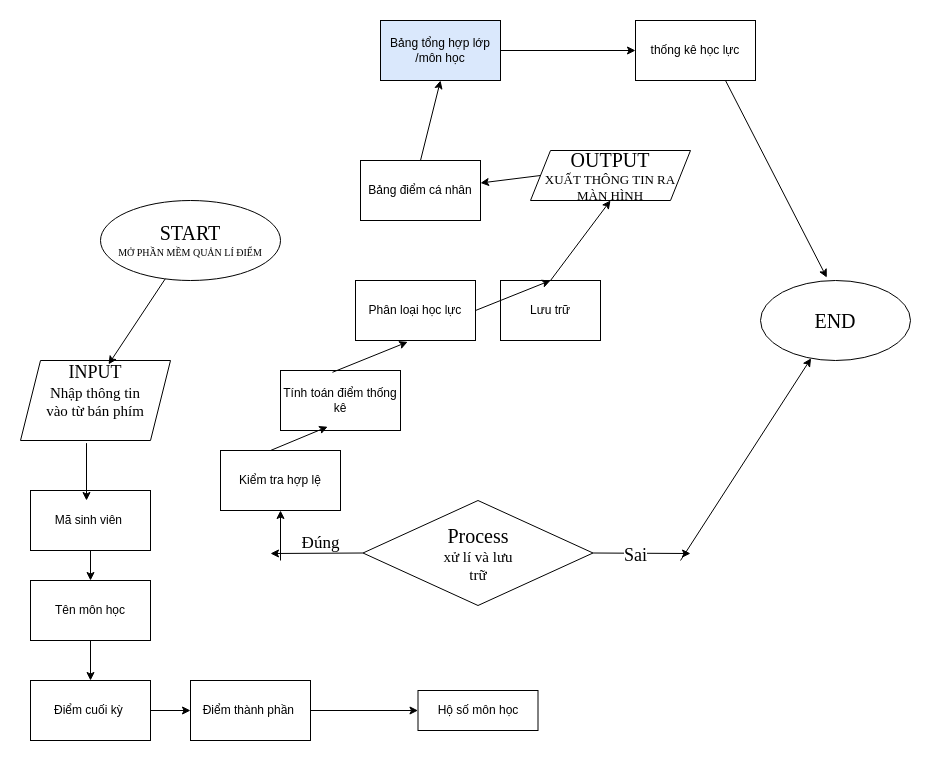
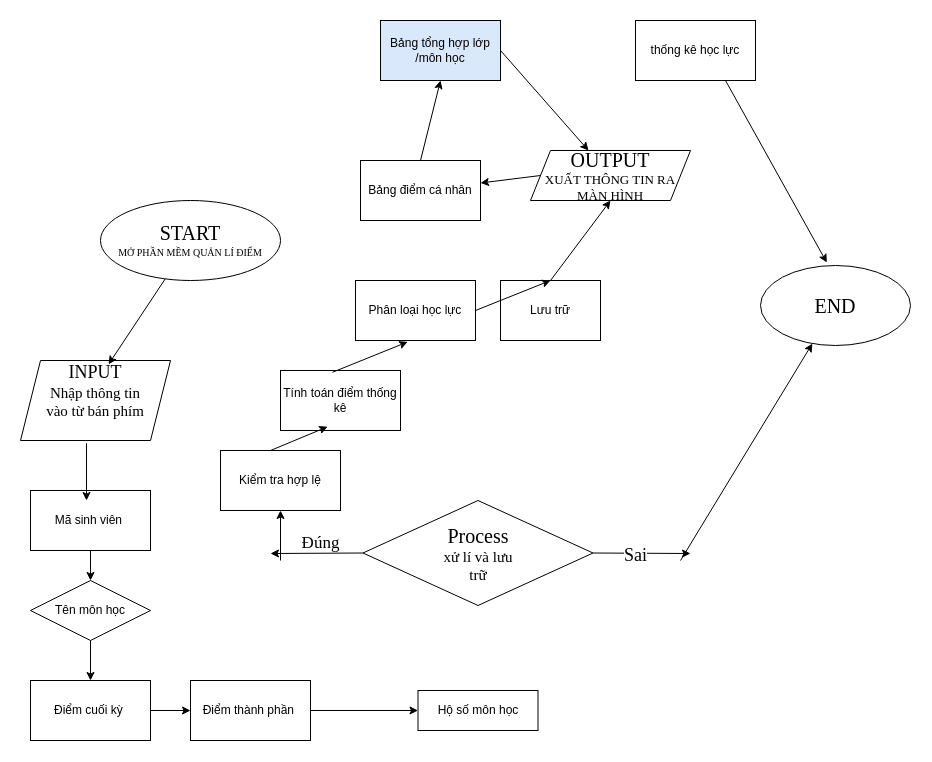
edge "Bảng tổng hợp lớp /môn học" -> "thống kê học lực": now "Bảng tổng hợp lớp /môn học" -> "OUTPUT XUẤT THÔNG TIN RA MÀN HÌNH"
node "END": moved (836, 321) -> (836, 306)
node "Tên môn học": shape rectangle -> diamond
